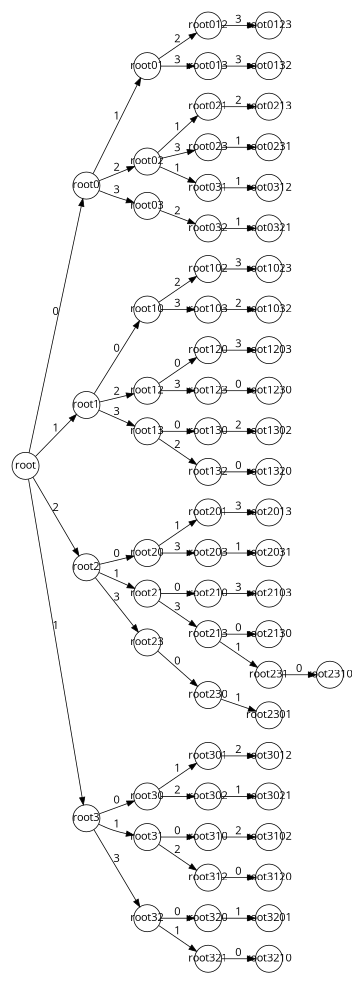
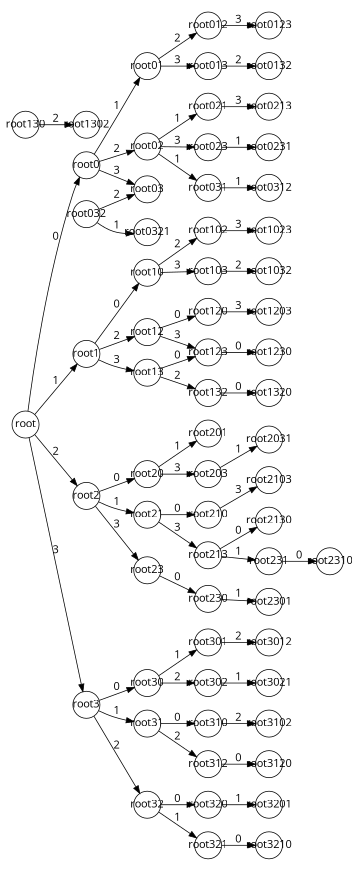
edge "root013" -> "root0132": label "3" -> "2"
edge "root021" -> "root0213": label "2" -> "3"
edge "root03" -> "root032": reversed
edge "root13" -> "root130": now "root13" -> "root123"
node "root2013": removed
edge "root" -> "root3": label "1" -> "3"
edge "root3" -> "root32": label "3" -> "2"
